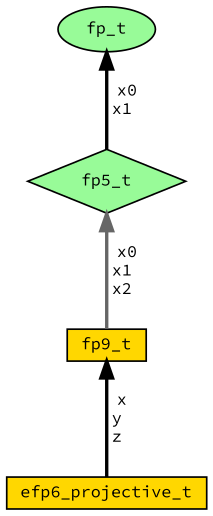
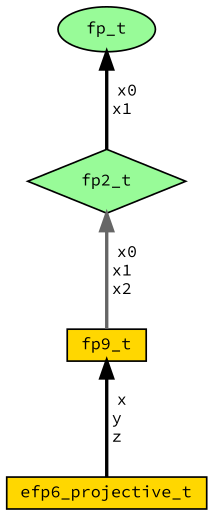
node "fp5_t": label "fp5_t" -> "fp2_t"
